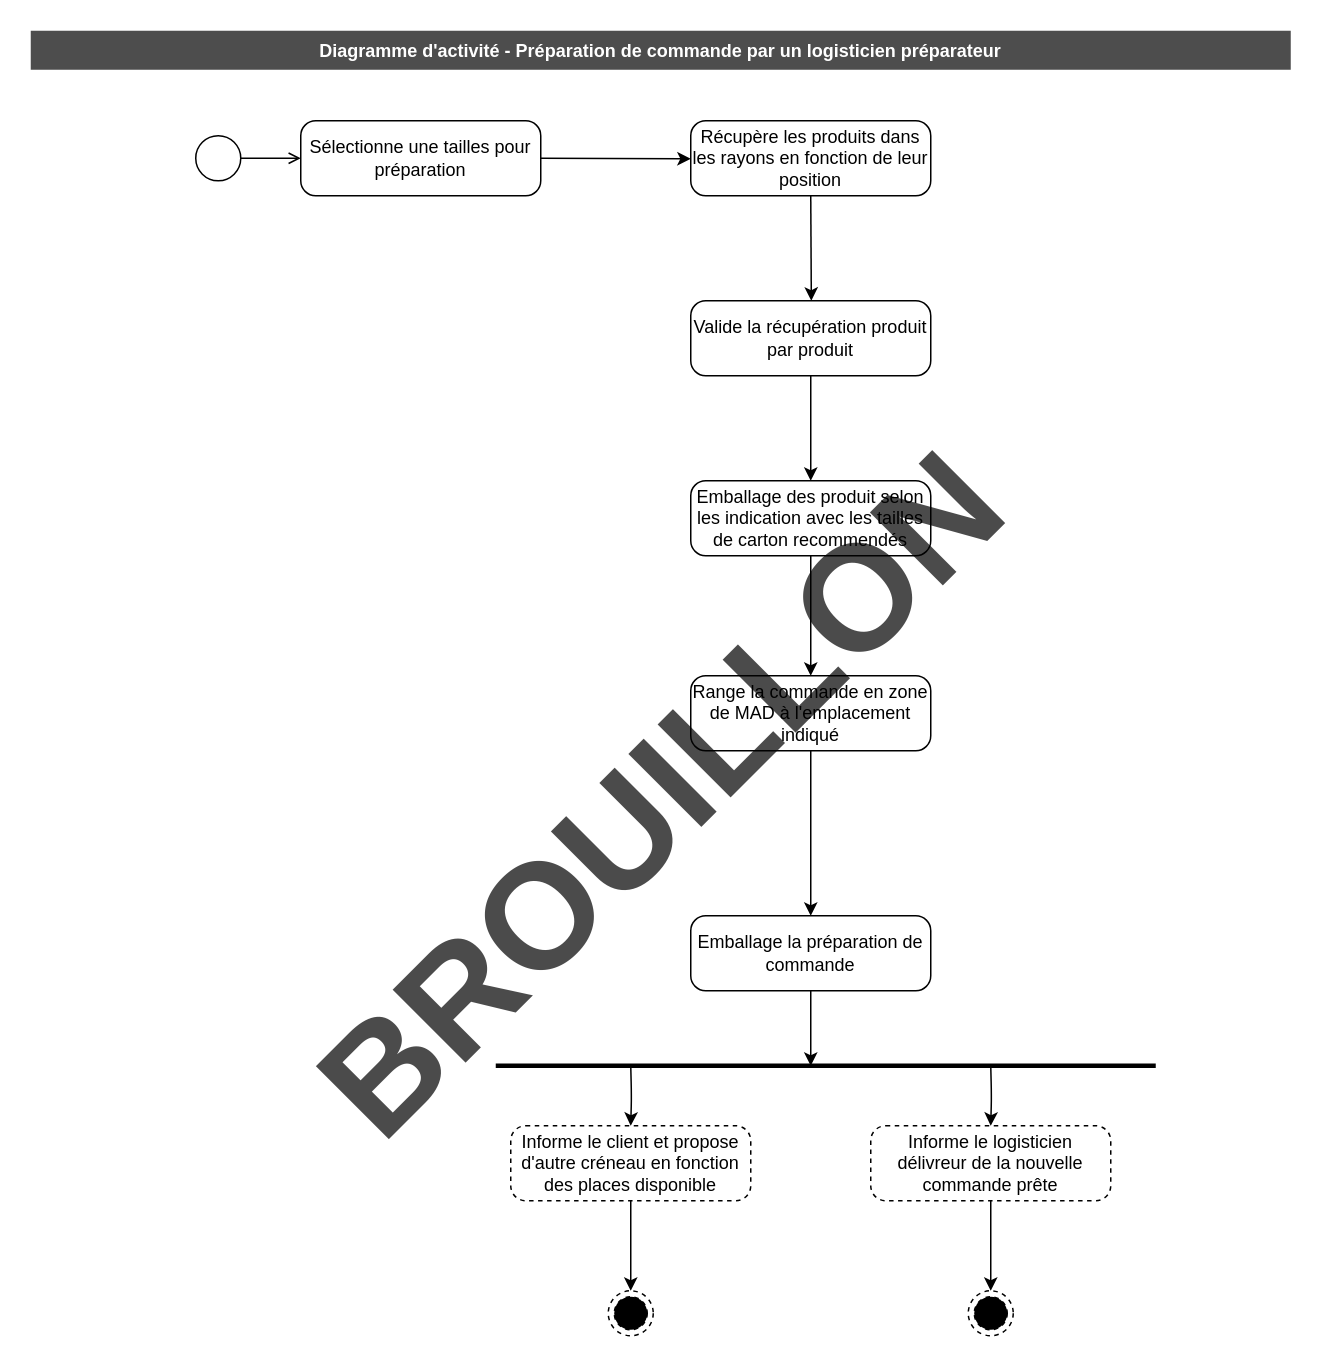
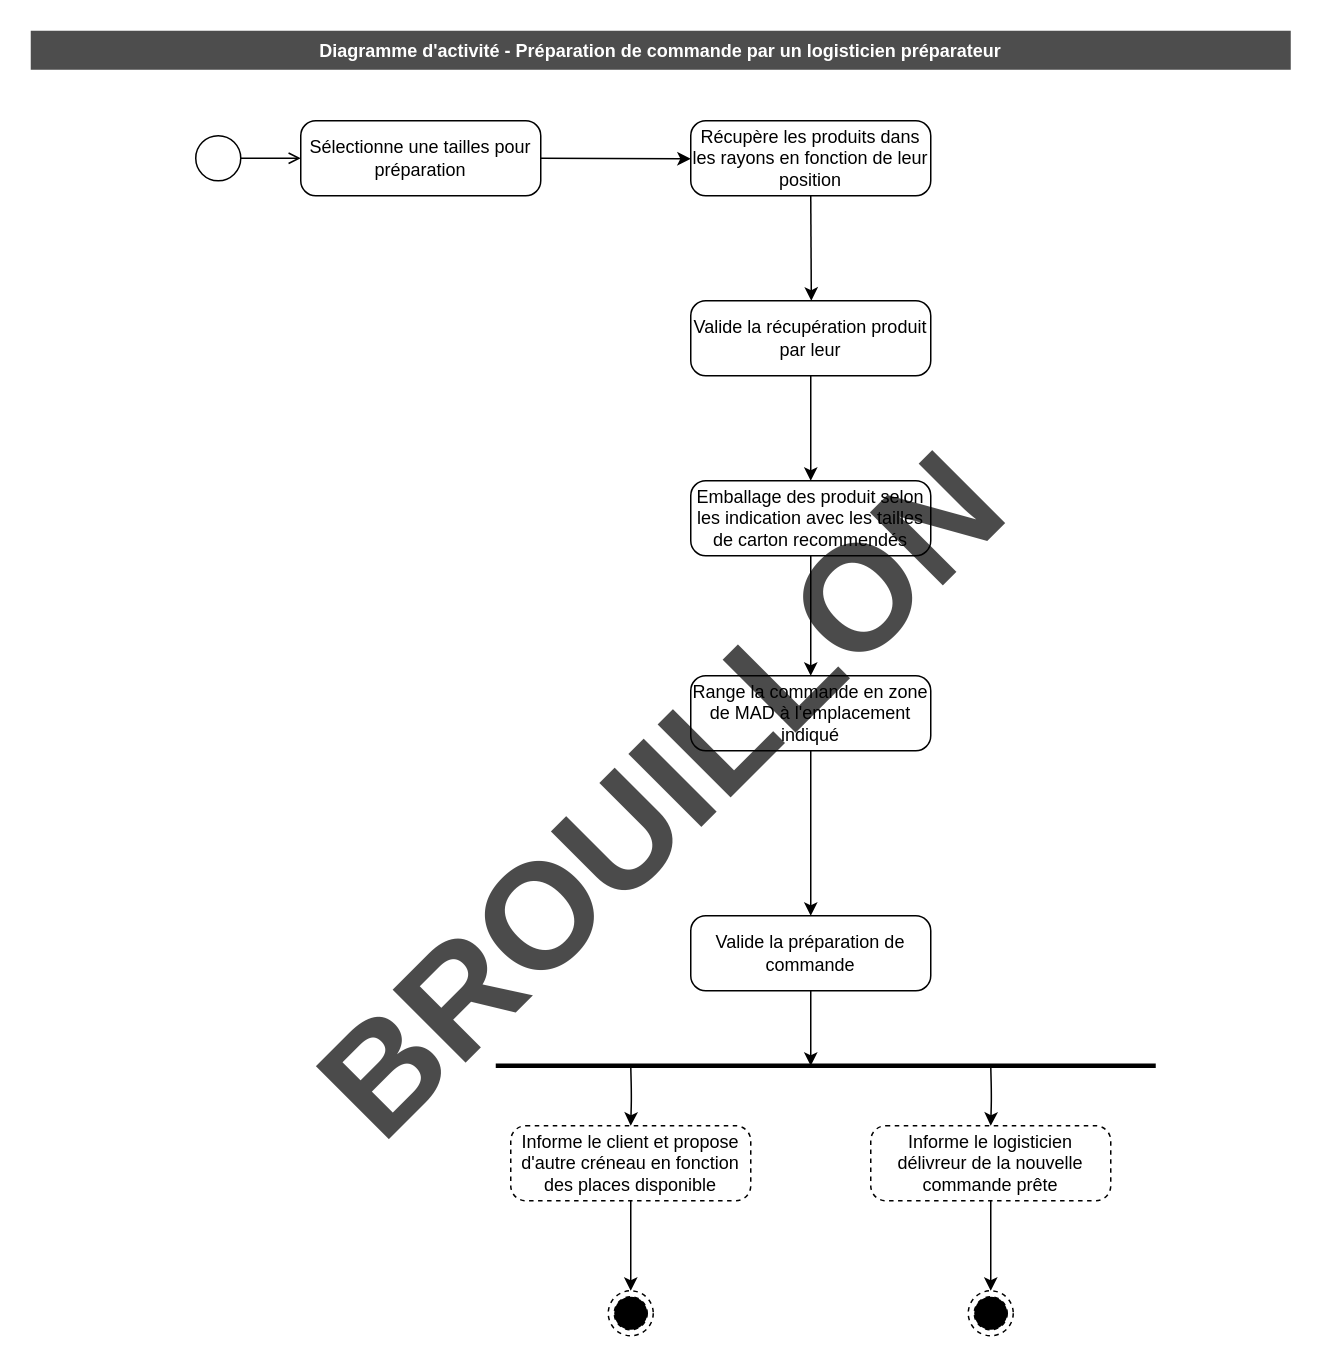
node "Valide la récupération produit par produit": label "Valide la récupération produit par produit" -> "Valide la récupération produit par leur"
node "Emballage la préparation de commande": label "Emballage la préparation de commande" -> "Valide la préparation de commande"
